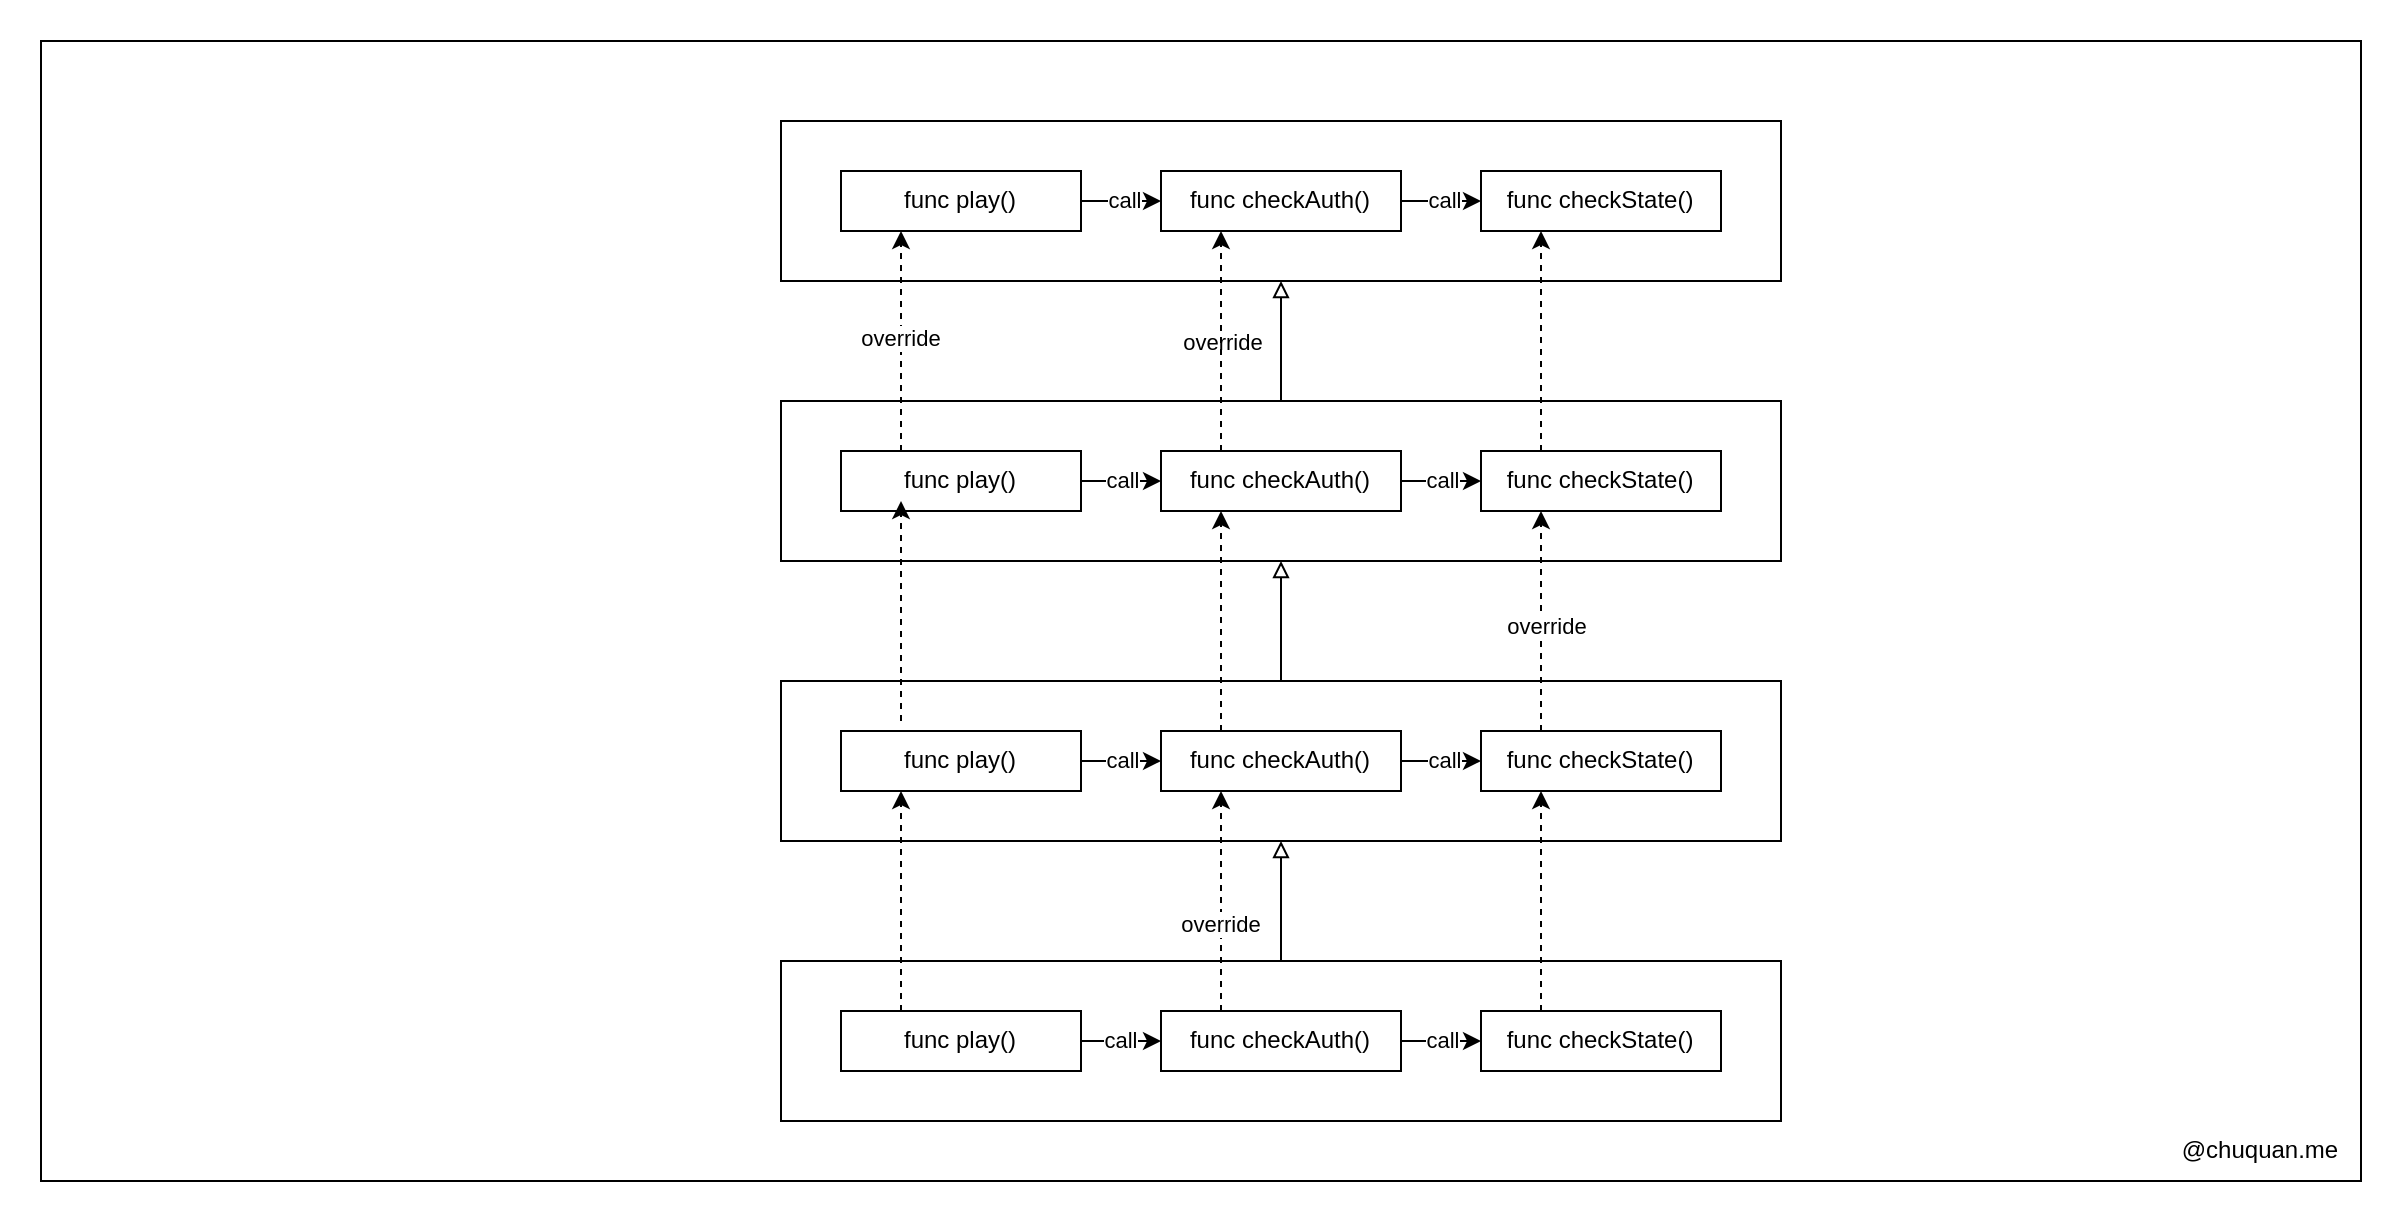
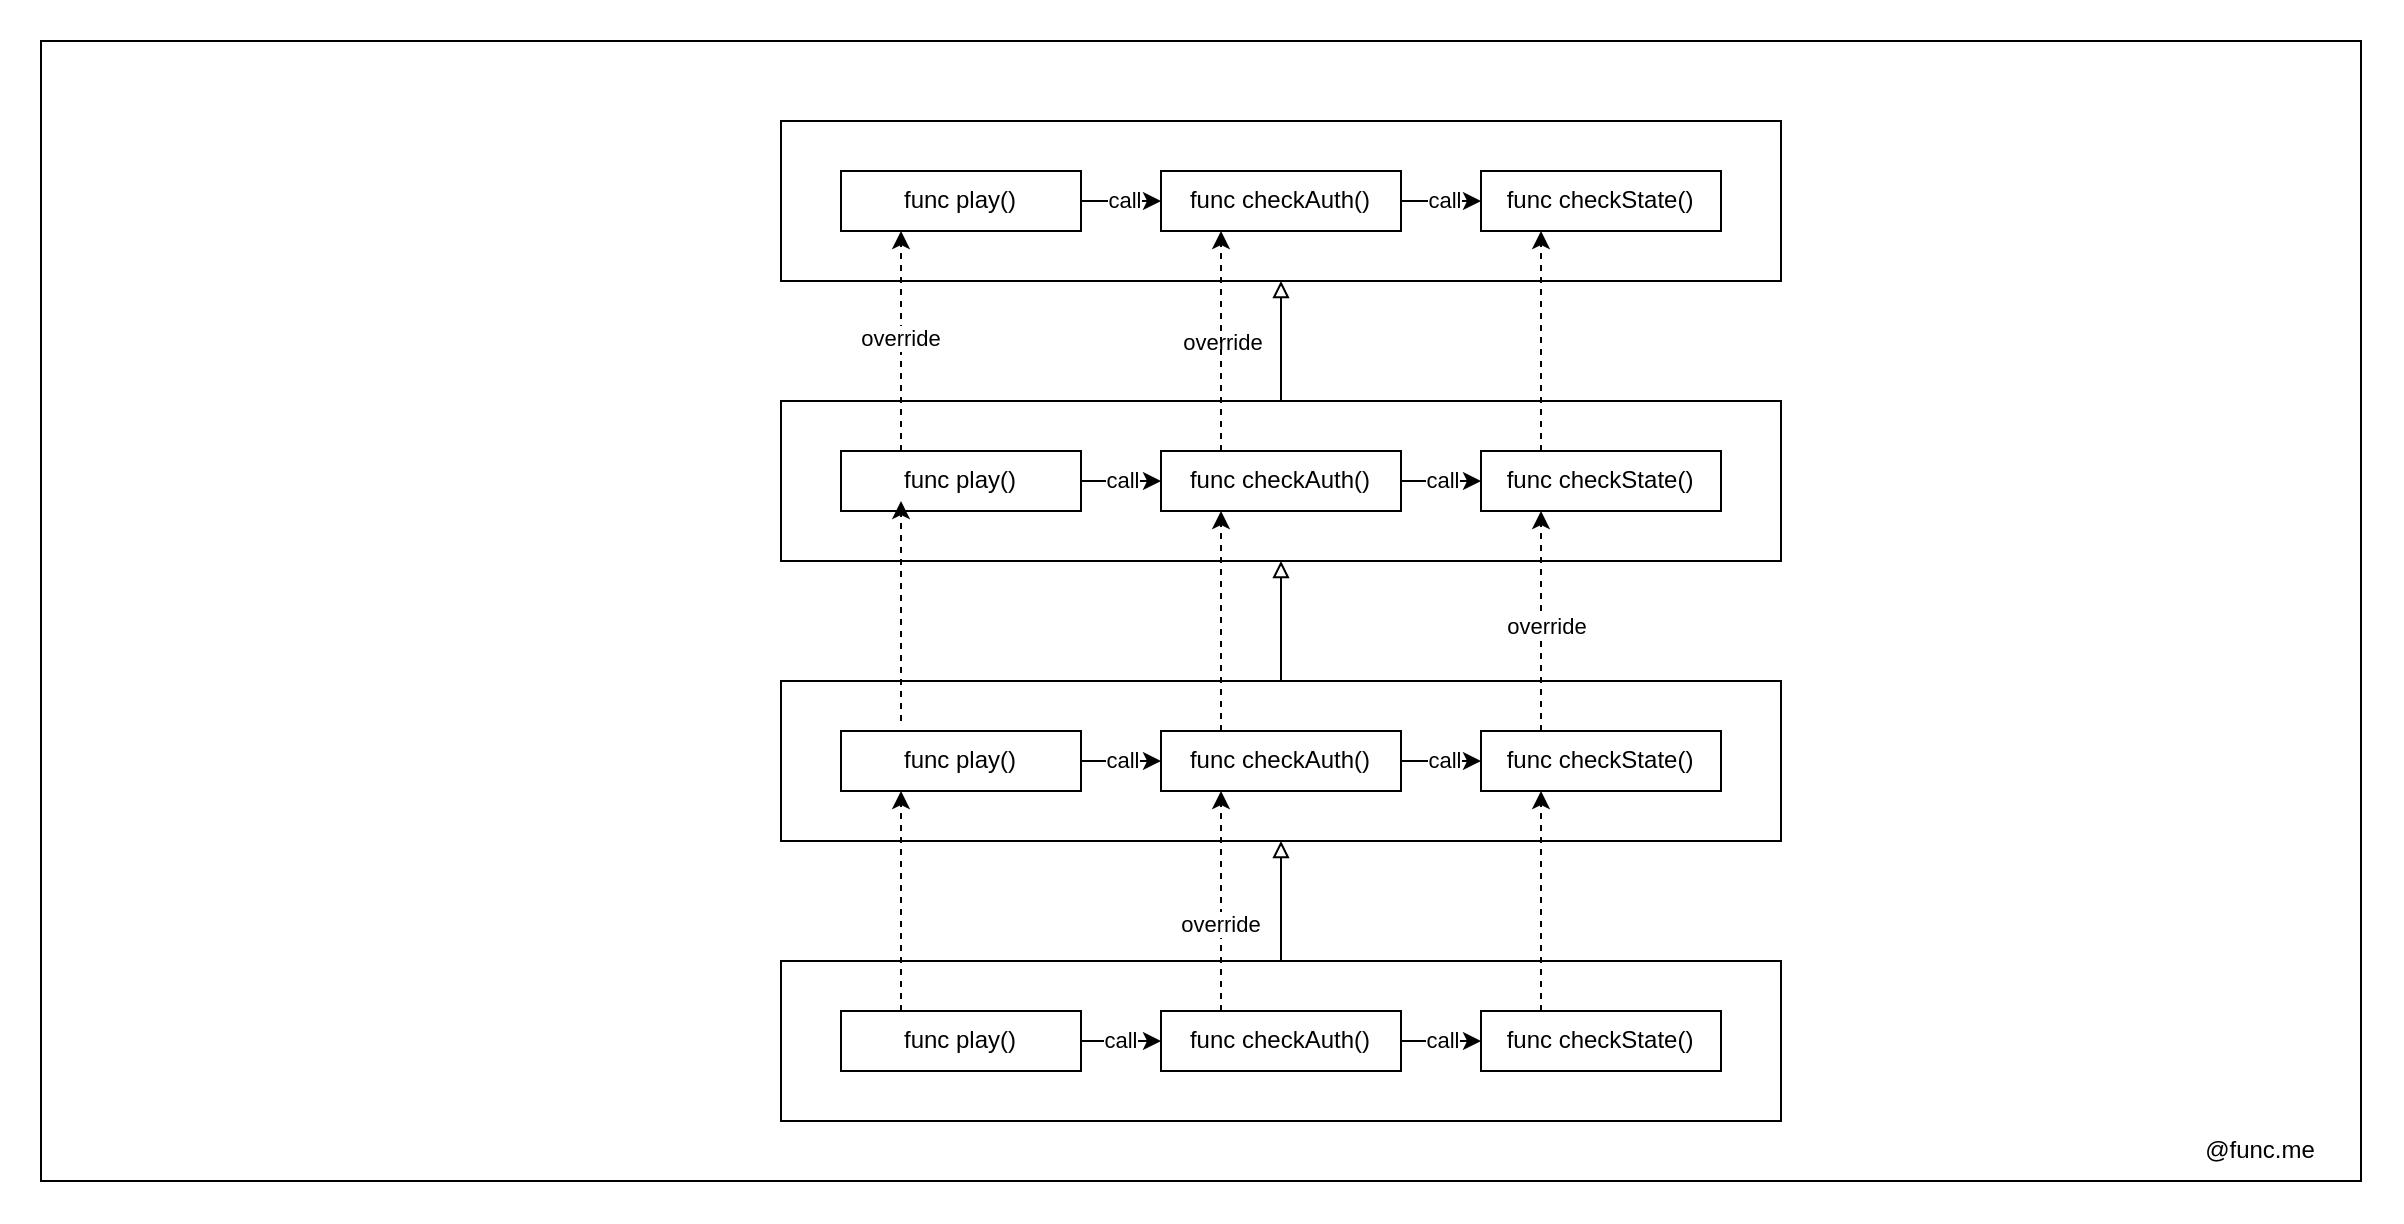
node "@chuquan.me": label "@chuquan.me" -> "@func.me"
